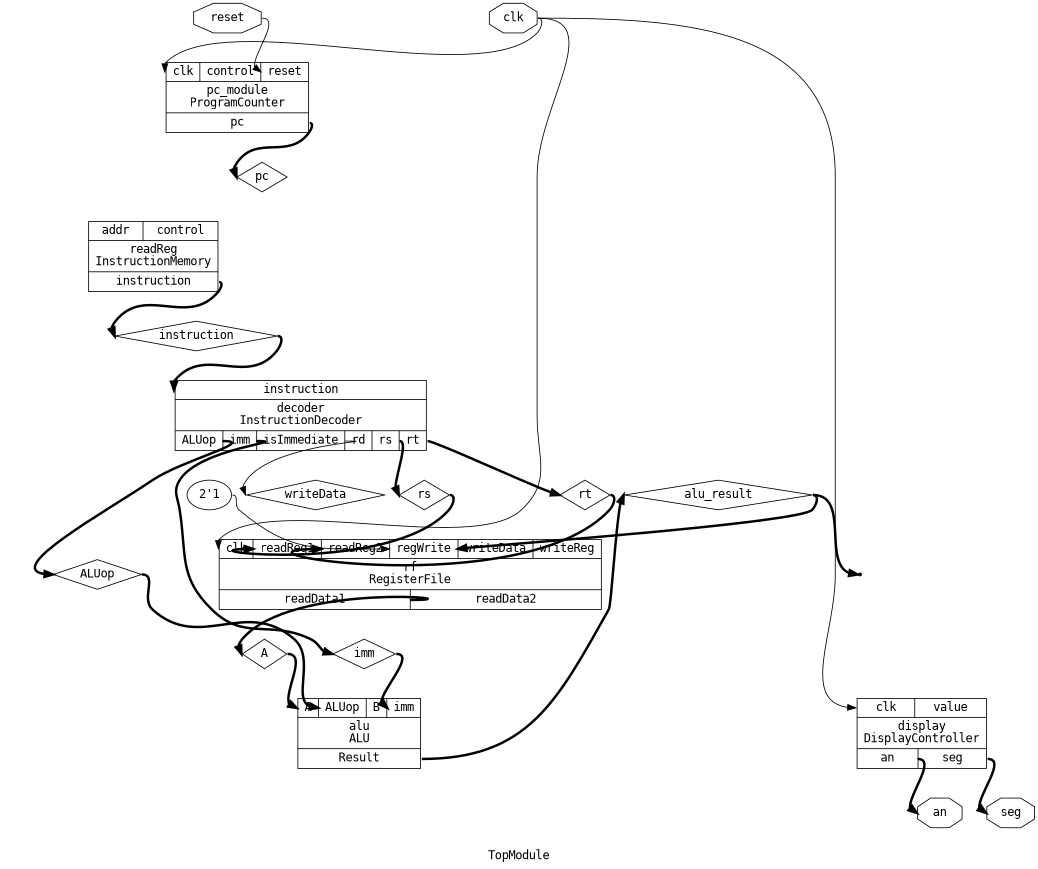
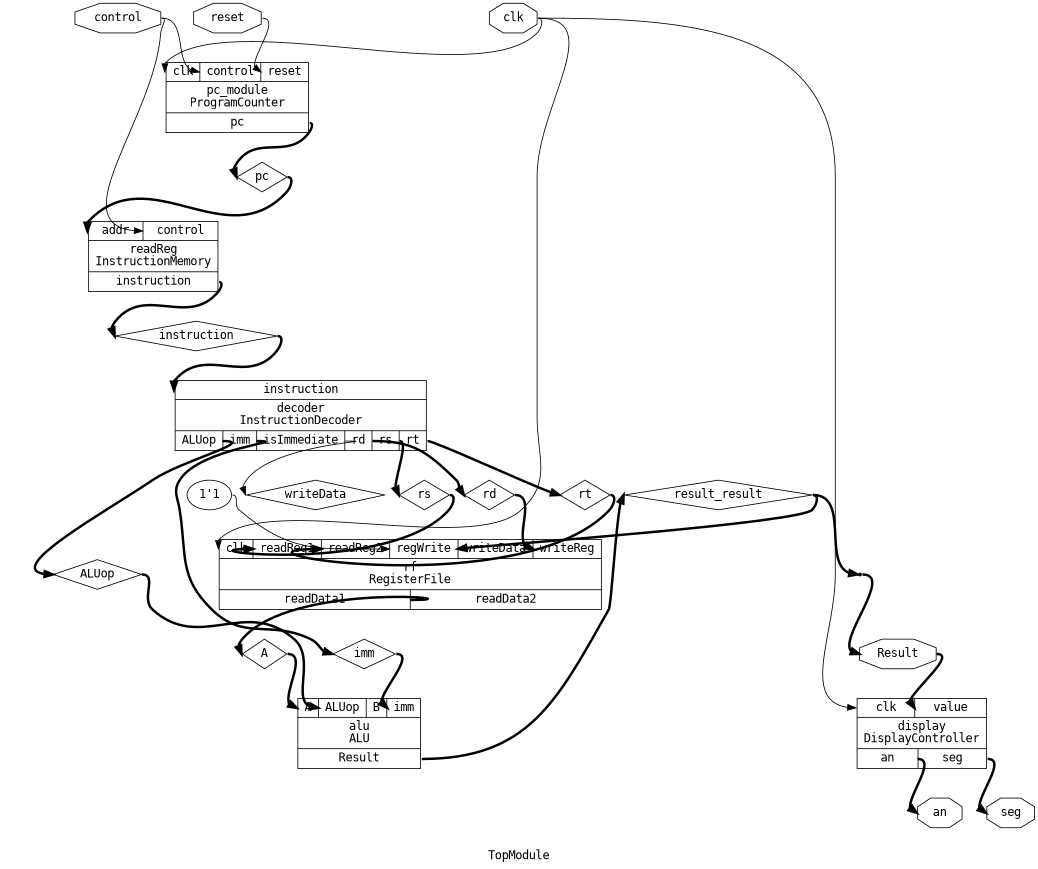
node "control": added
edge "pc" -> "addr": added
node "2'1": label "2'1" -> "1'1"
node "rd": added
node "alu_result": label "alu_result" -> "result_result"
node "Result": added
